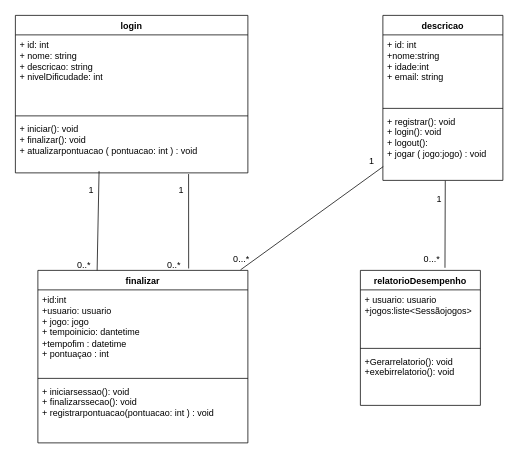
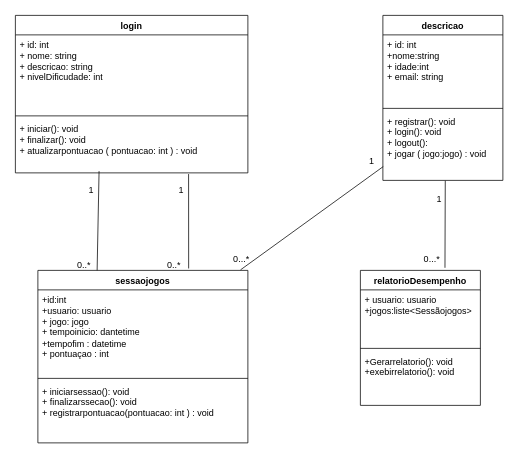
node "finalizar": label "finalizar" -> "sessaojogos"
